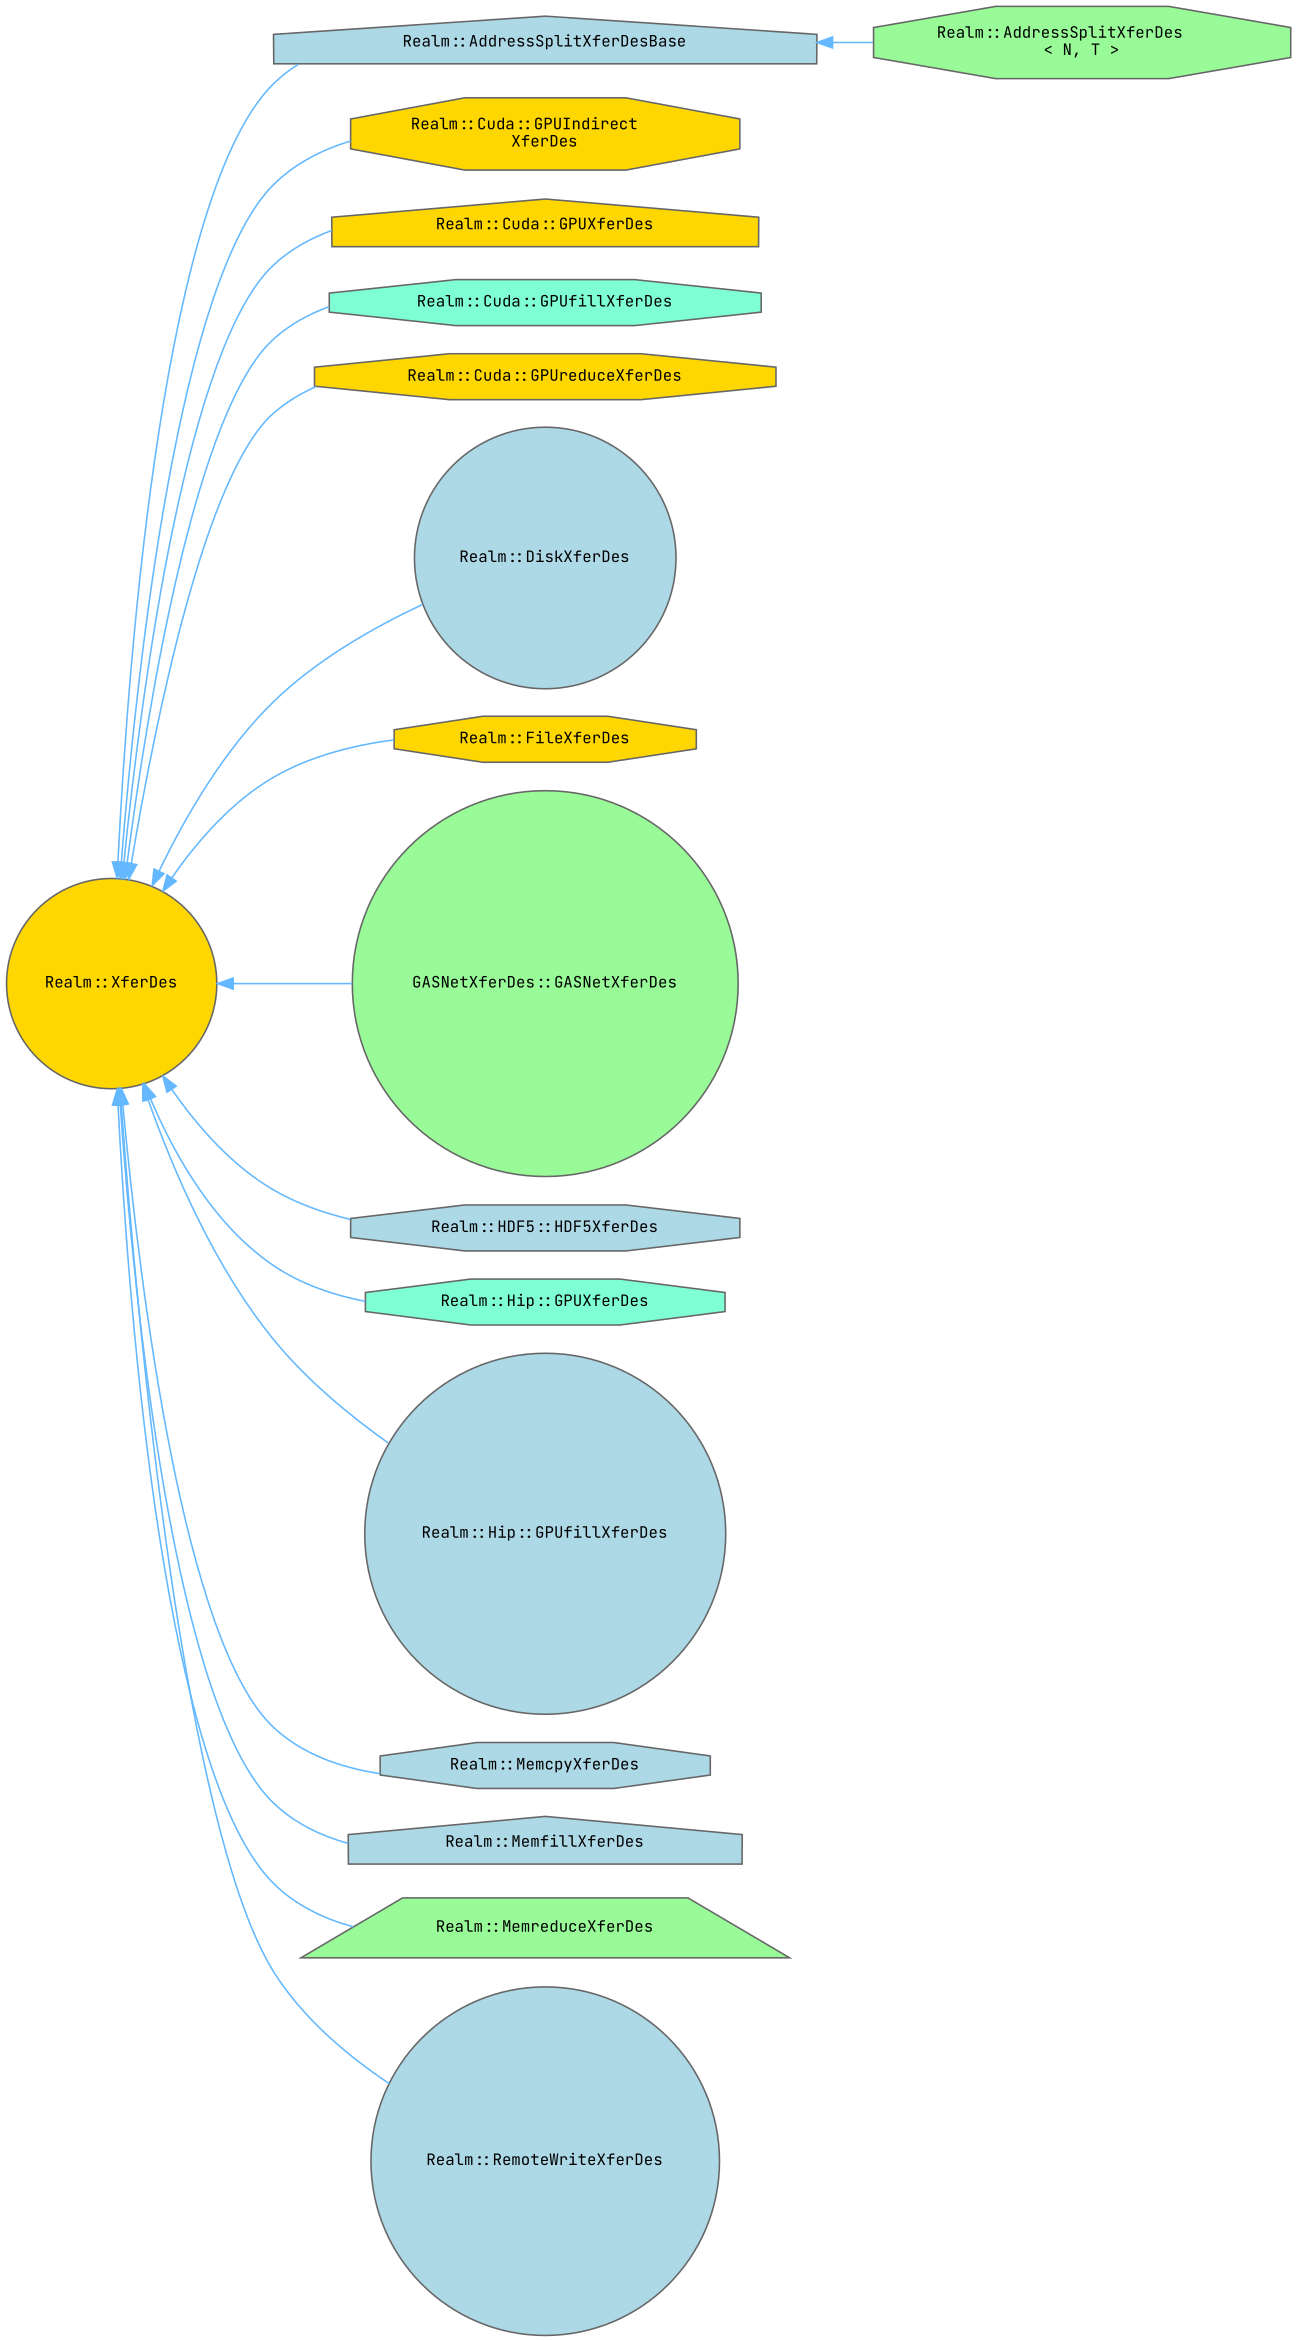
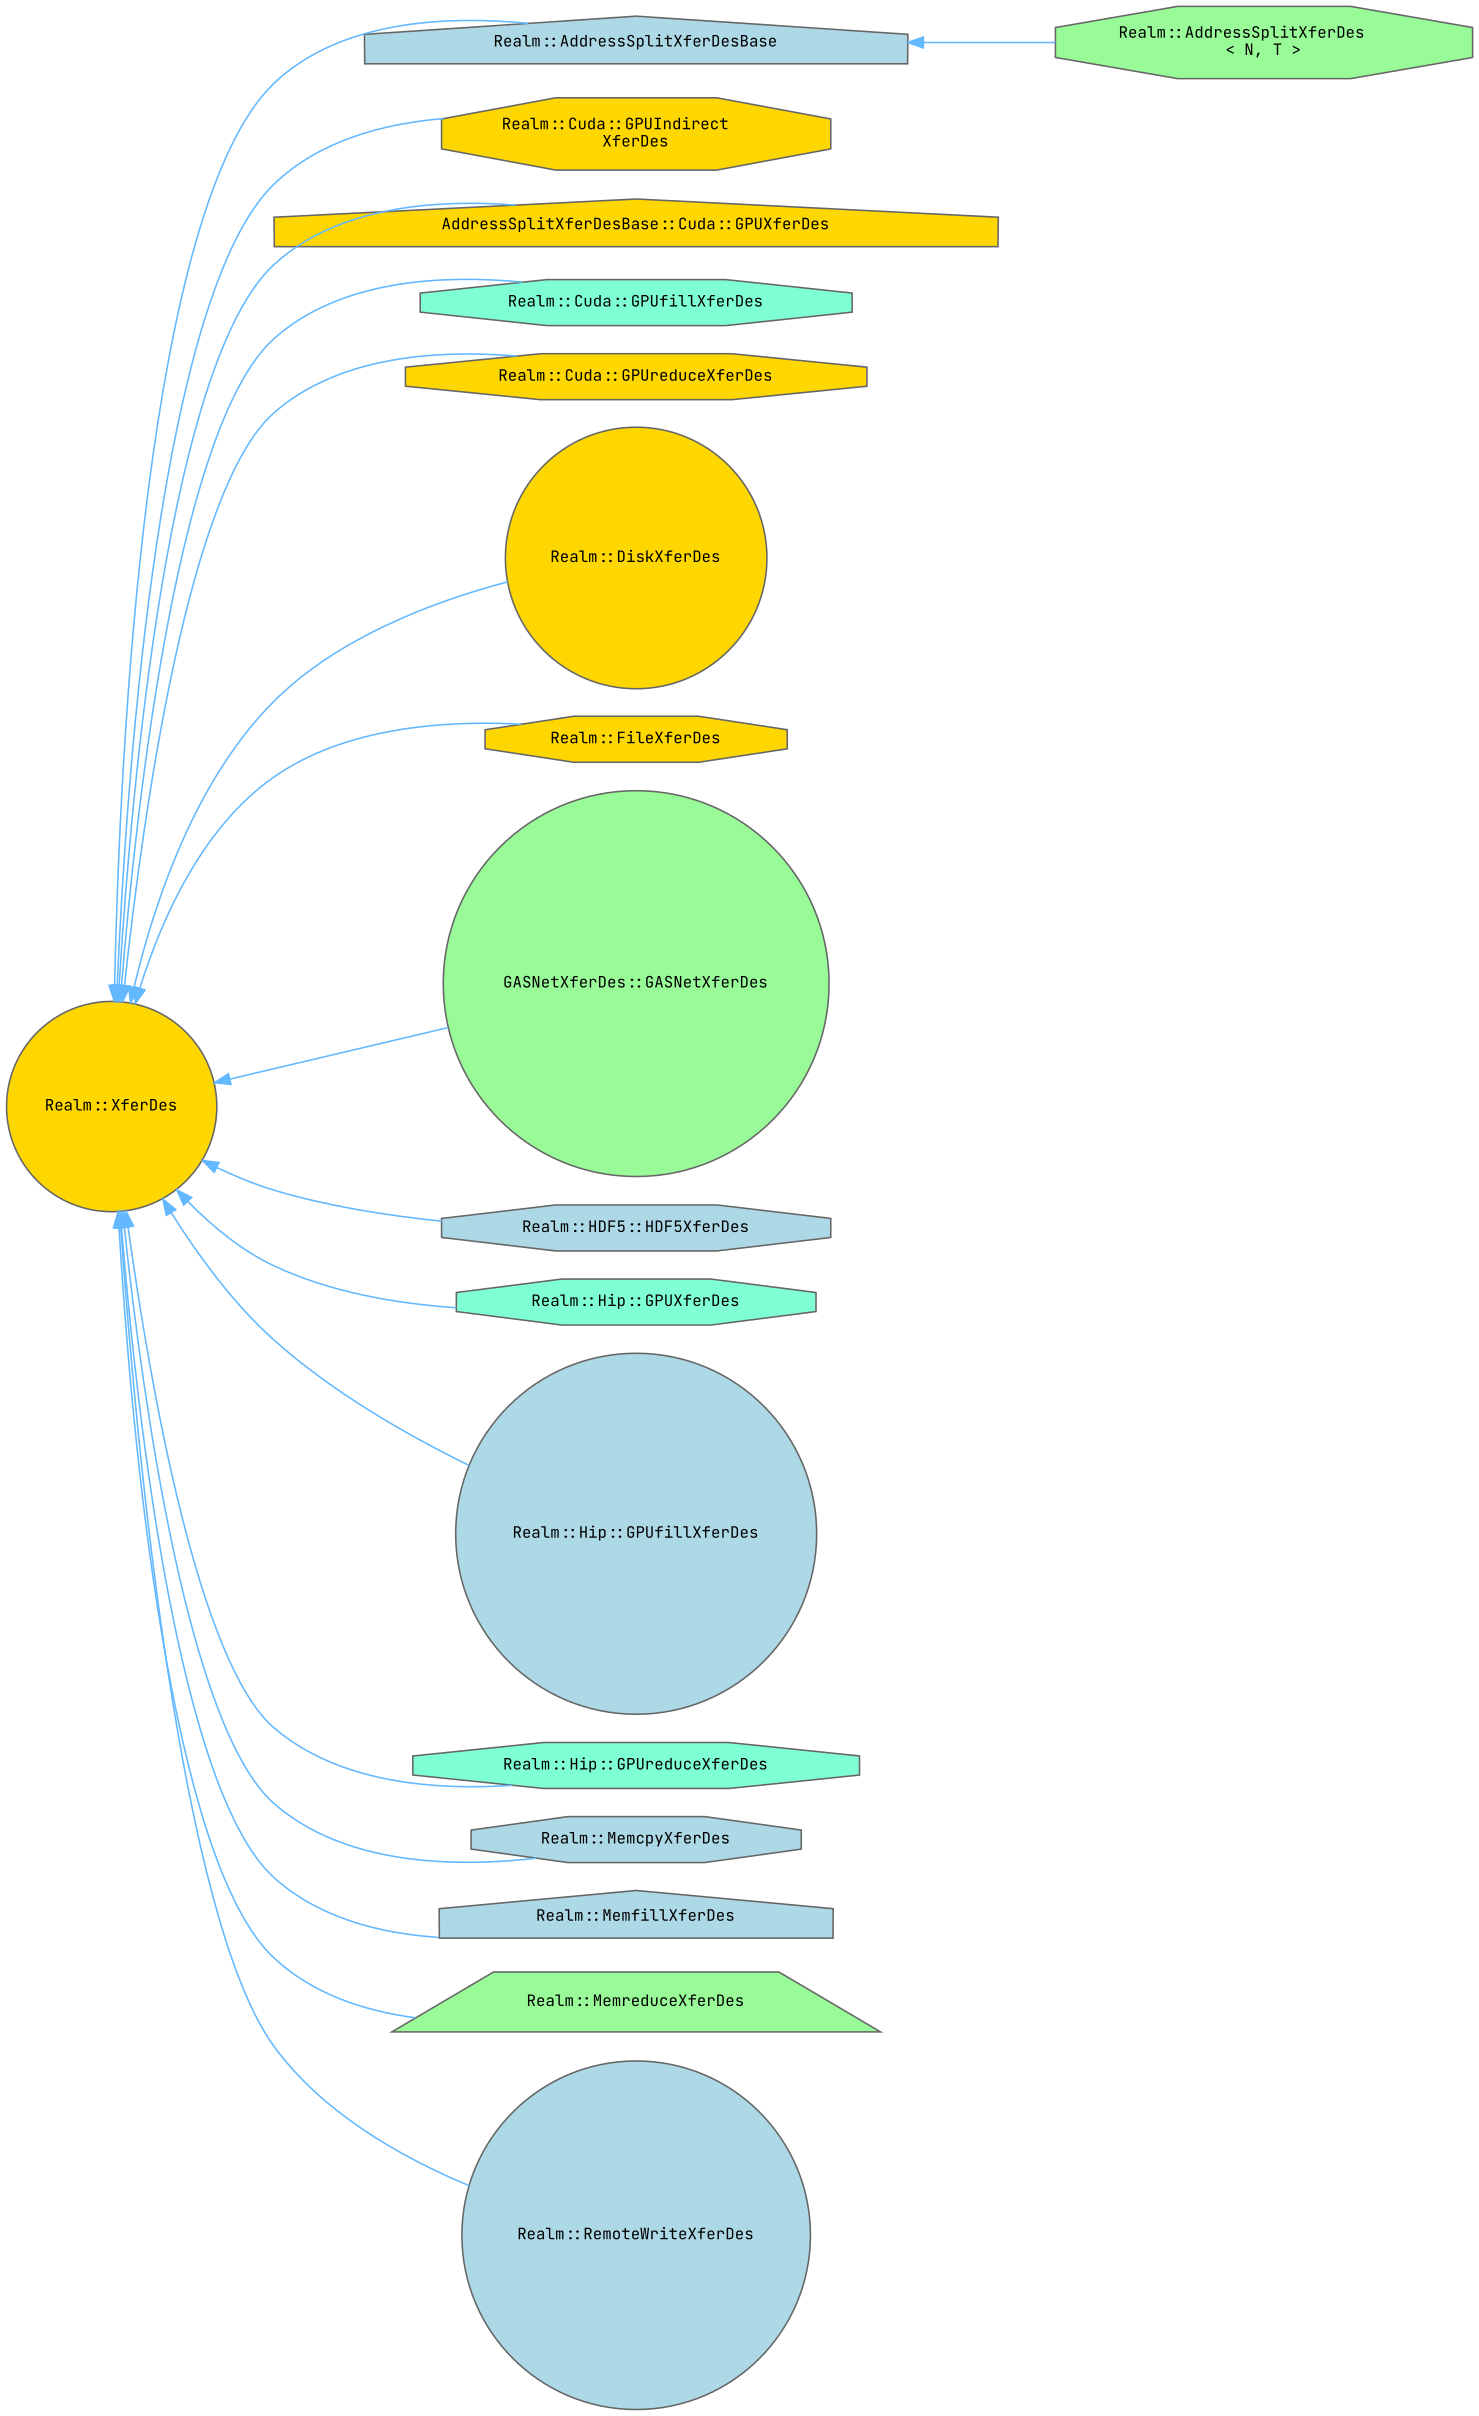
node "Realm::Cuda::GPUXferDes": label "Realm::Cuda::GPUXferDes" -> "AddressSplitXferDesBase::Cuda::GPUXferDes"
node "Realm::DiskXferDes": fillcolor lightblue -> gold
node "Realm::Hip::GPUreduceXferDes": added
